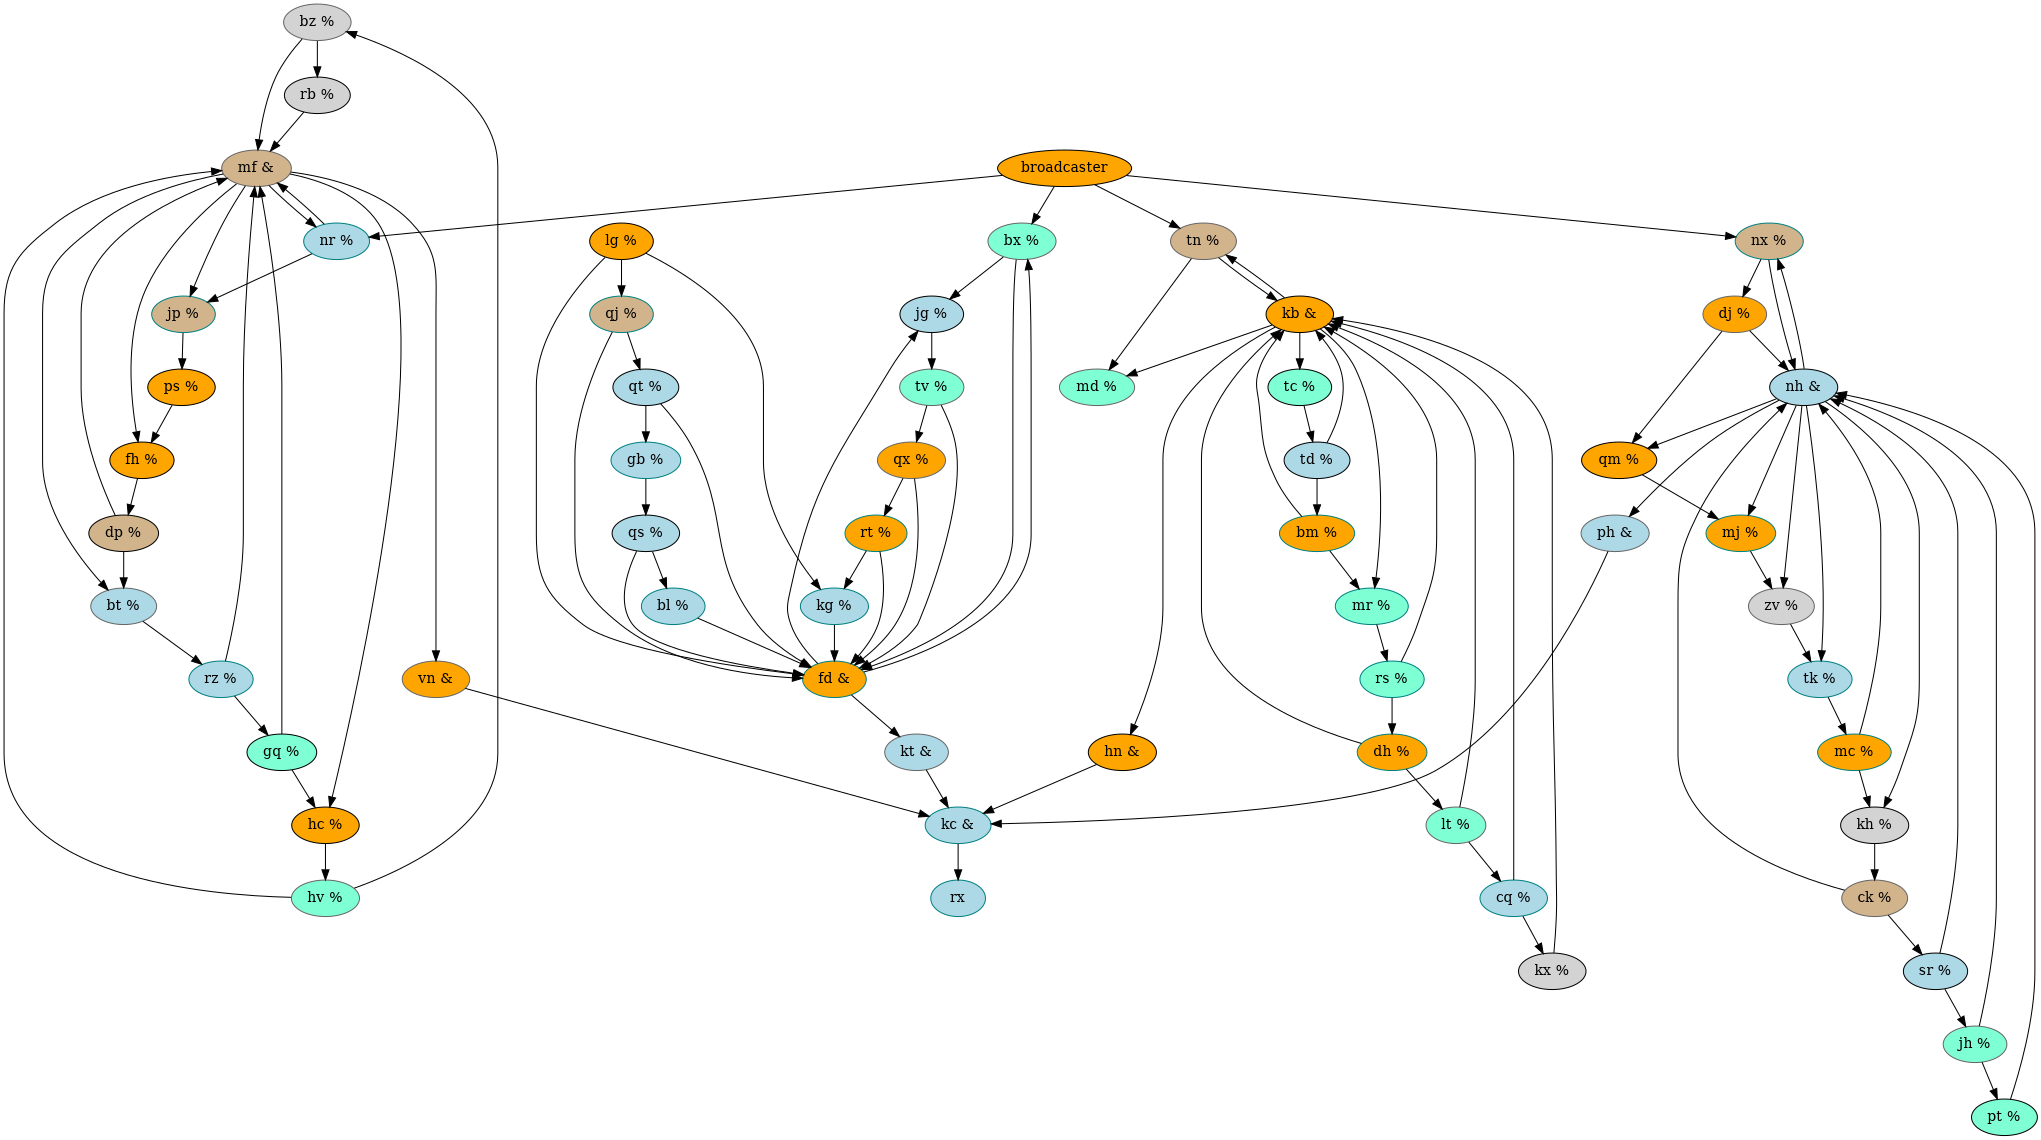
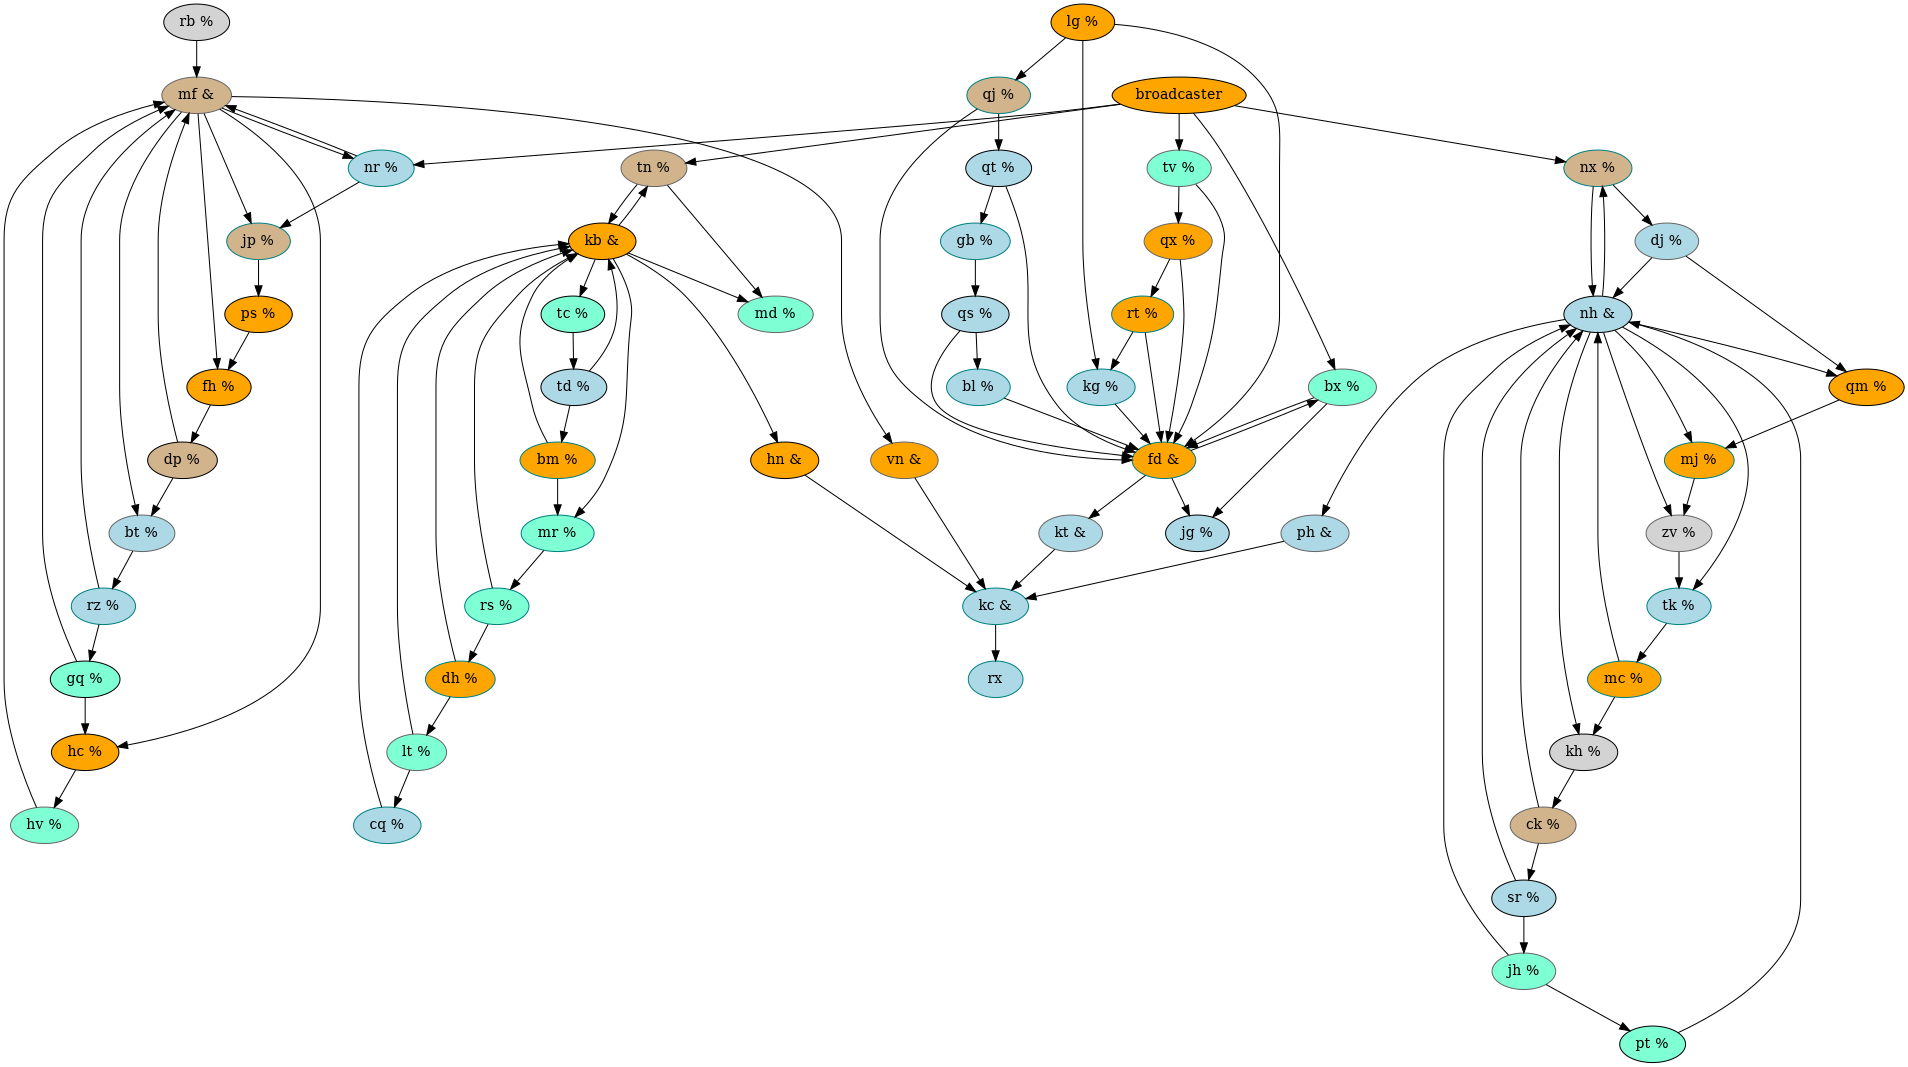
node "bz %": removed
node "dj %": fillcolor orange -> lightblue
edge "jg %" -> "tv %": now "broadcaster" -> "tv %"
node "kx %": removed
